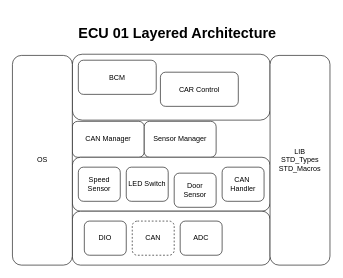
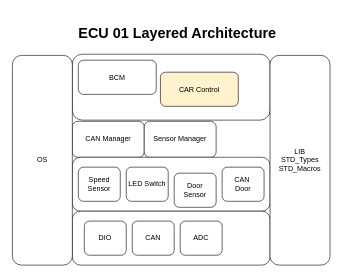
node "CAR Control": fillcolor #ffffff -> #fff2cc
node "CAN Handler": label "CAN Handler" -> "CAN Door"
node "CAN": style dashed -> solid
